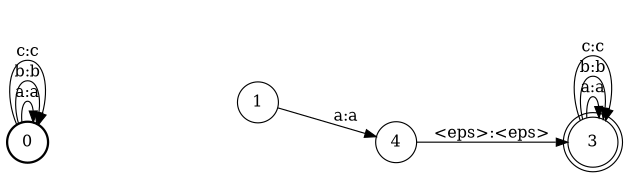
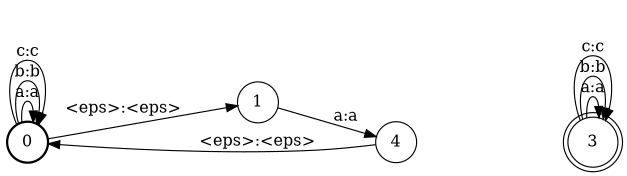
edge "0" -> "1": added, label "<eps>:<eps>"
edge "4" -> "3": now "4" -> "0"
